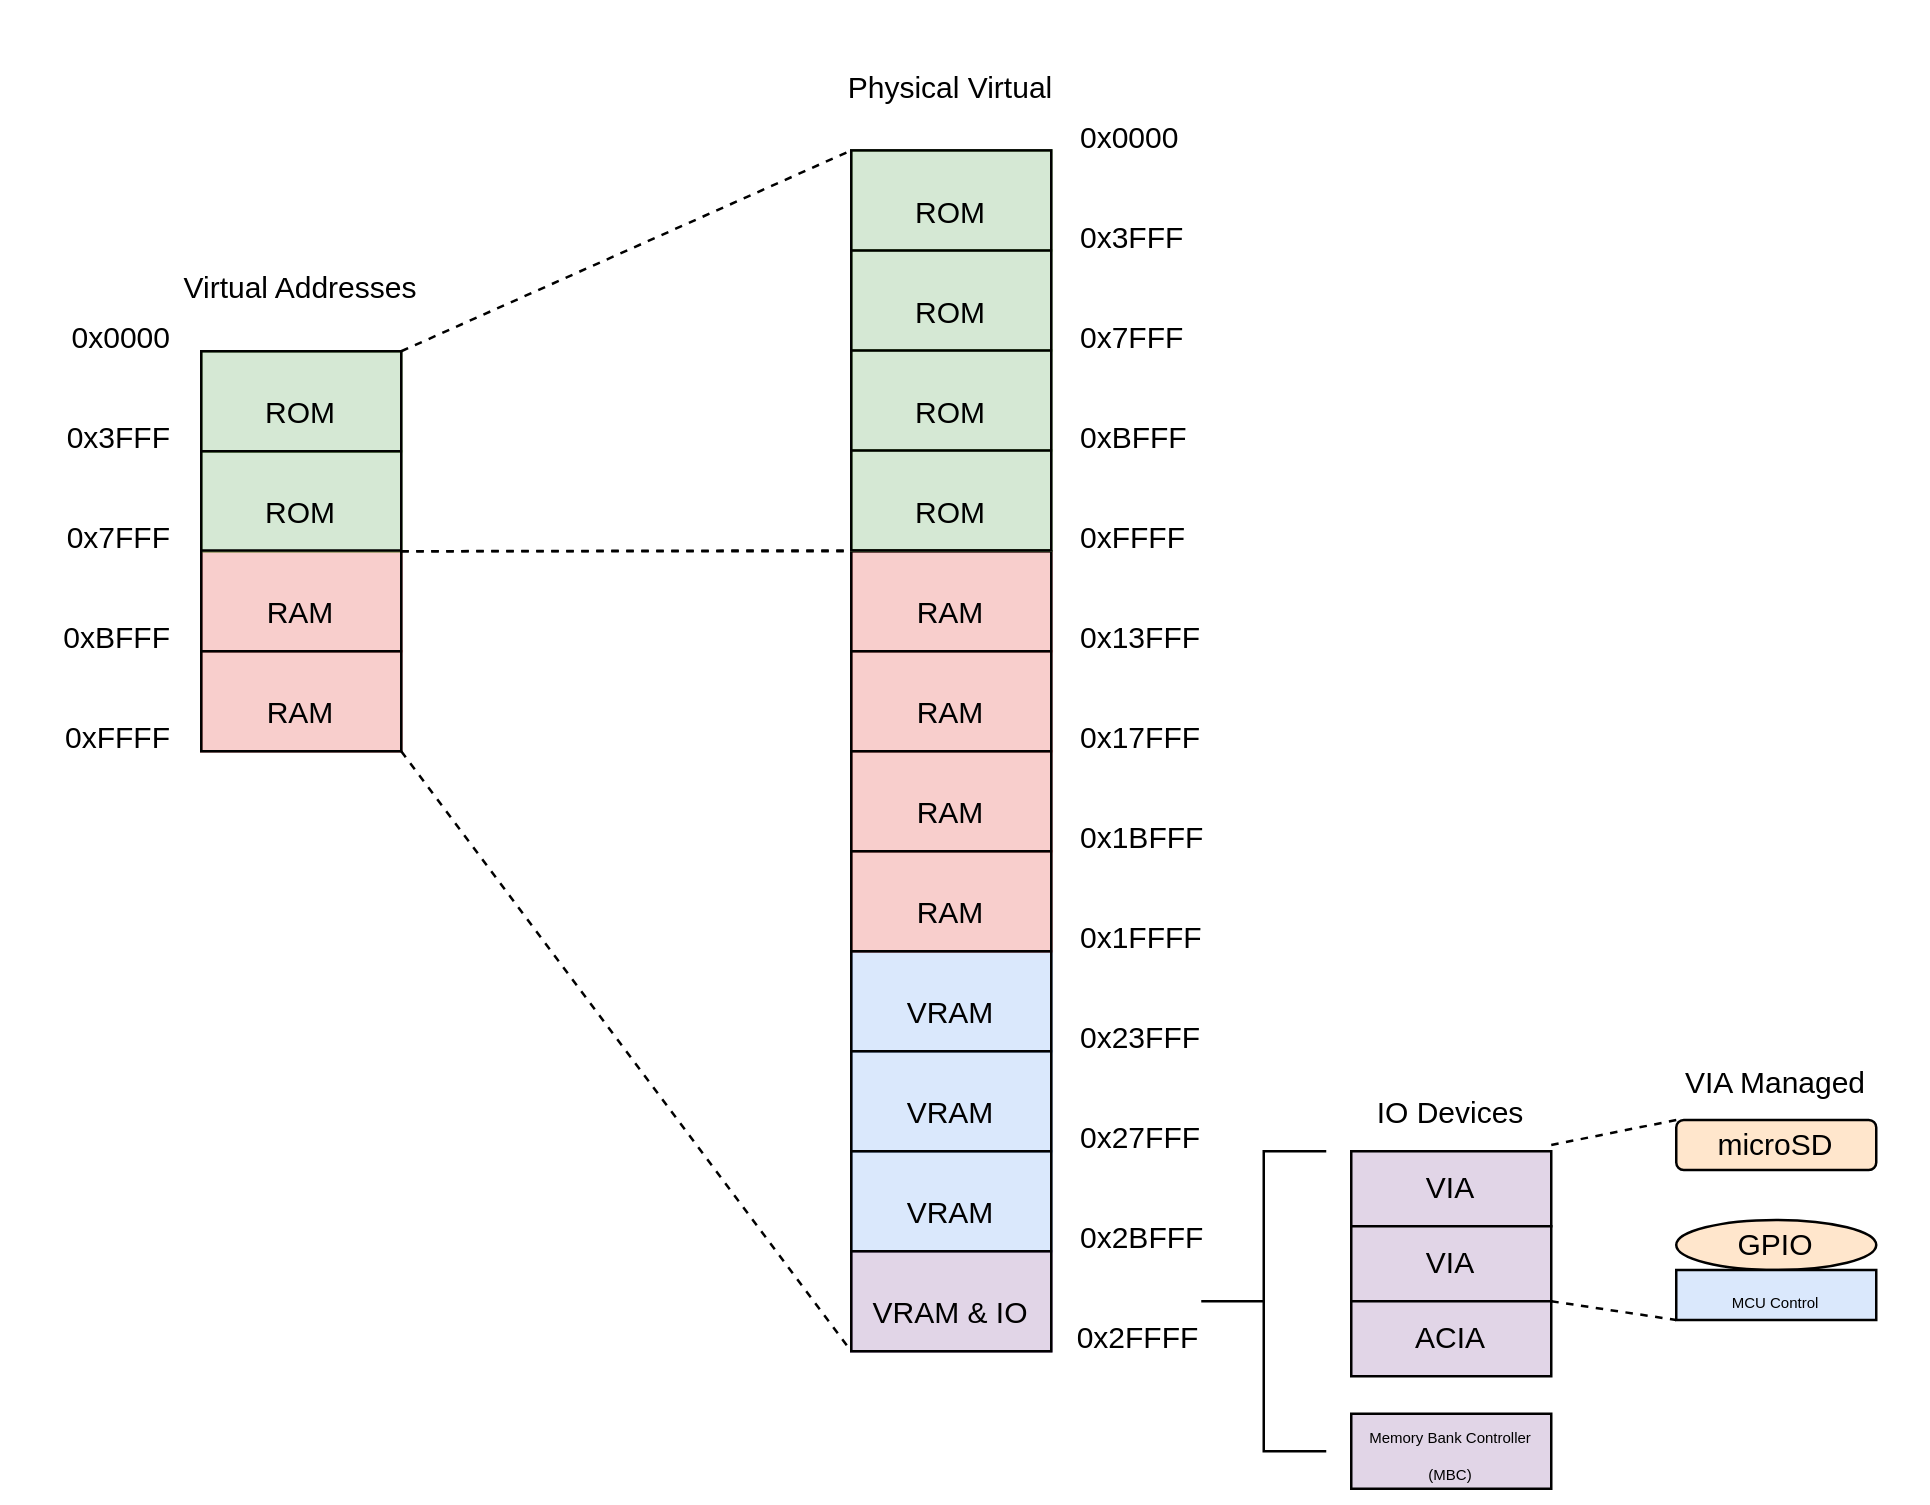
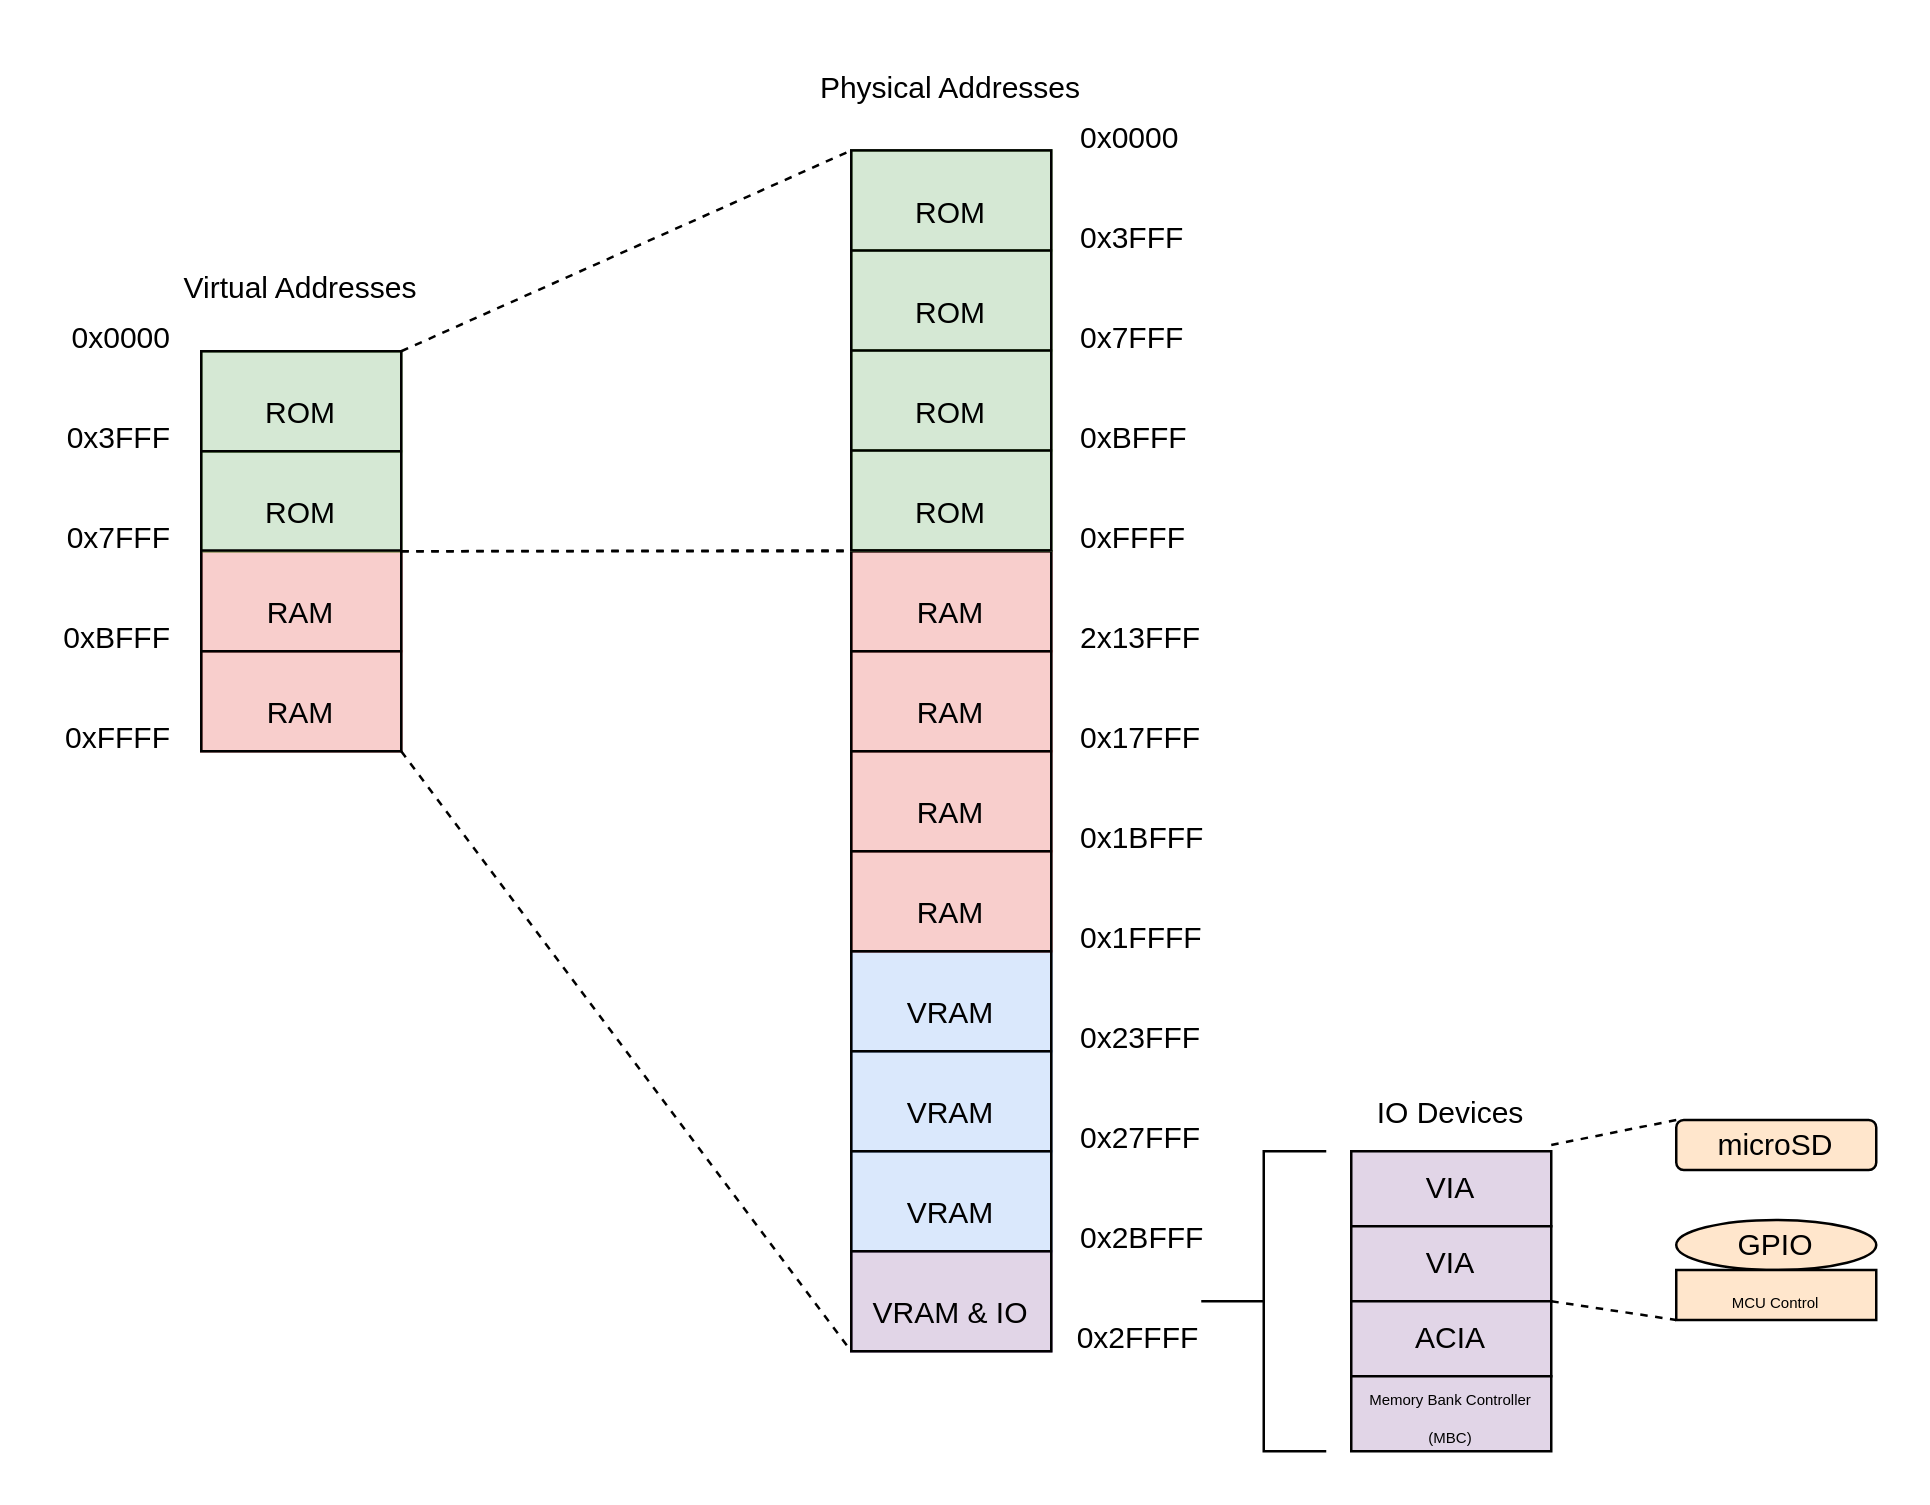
node "Physical Virtual": label "Physical Virtual" -> "Physical Addresses"
node "0x13FFF": label "0x13FFF" -> "2x13FFF"
node "VIA Managed": removed
node "MCU Control": fillcolor #dae8fc -> #ffe6cc
node "Memory Bank Controller (MBC)": moved (1451, 1451) -> (1451, 1414)
